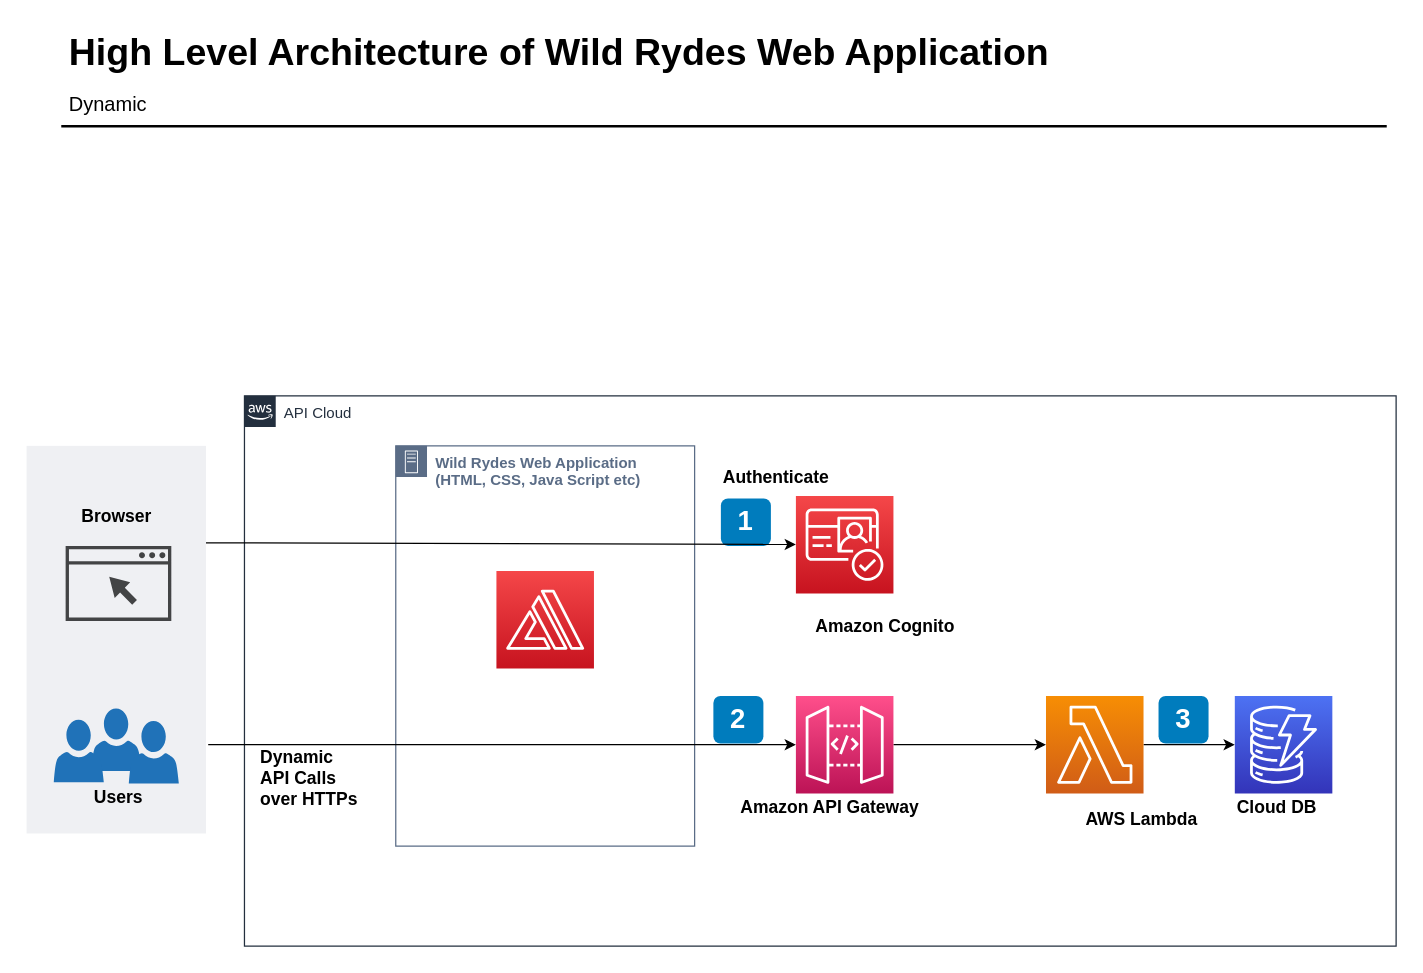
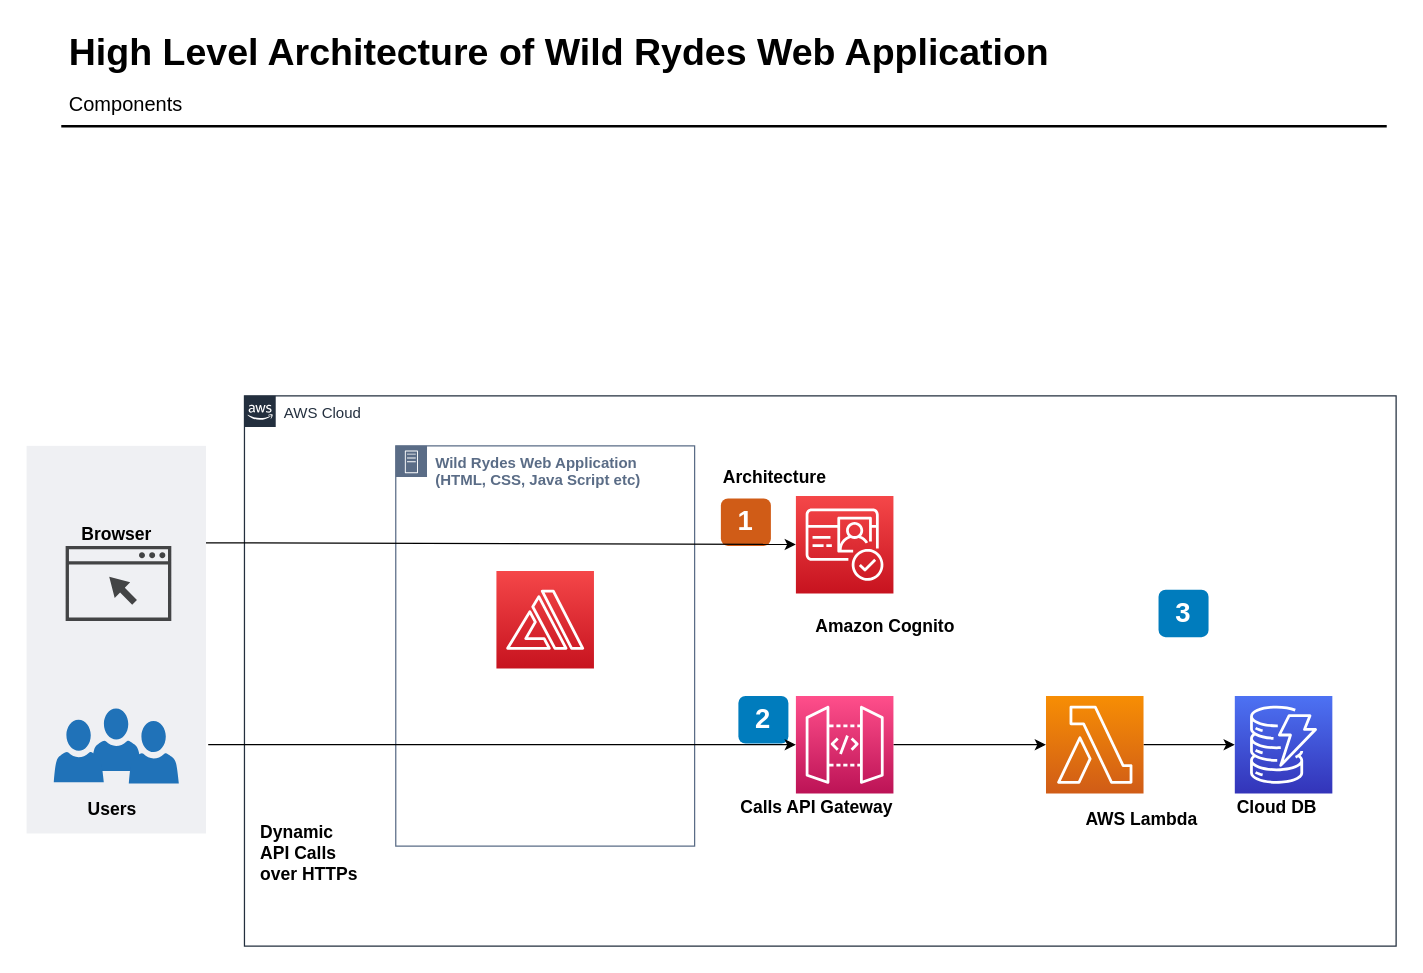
node "Dynamic": label "Dynamic" -> "Components"
node "API Cloud": label "API Cloud" -> "AWS Cloud"
node "Authenticate": label "Authenticate" -> "Architecture"
node "Browser": moved (129, 514) -> (129, 533)
node "1": fillcolor #007cbd -> #d05c17
node "2": moved (738, 719) -> (763, 719)
node "3": moved (1183, 719) -> (1183, 613)
node "Dynamic API Calls over HTTPs": moved (321, 781) -> (321, 856)
node "Users": moved (129, 796) -> (123, 808)
node "Amazon API Gateway": label "Amazon API Gateway" -> "Calls API Gateway"
